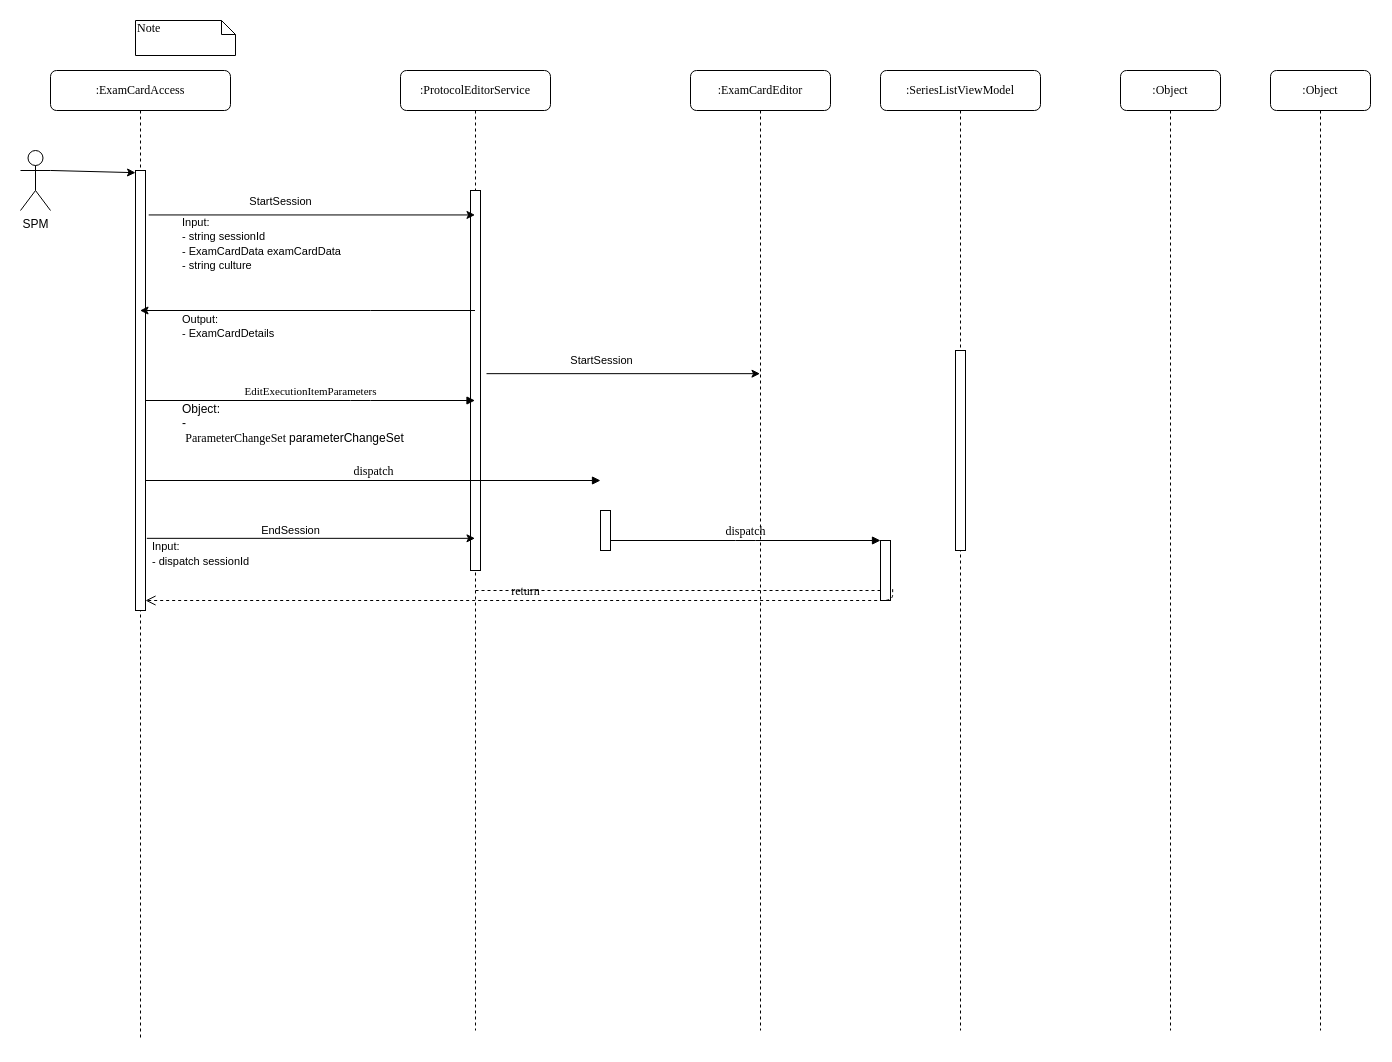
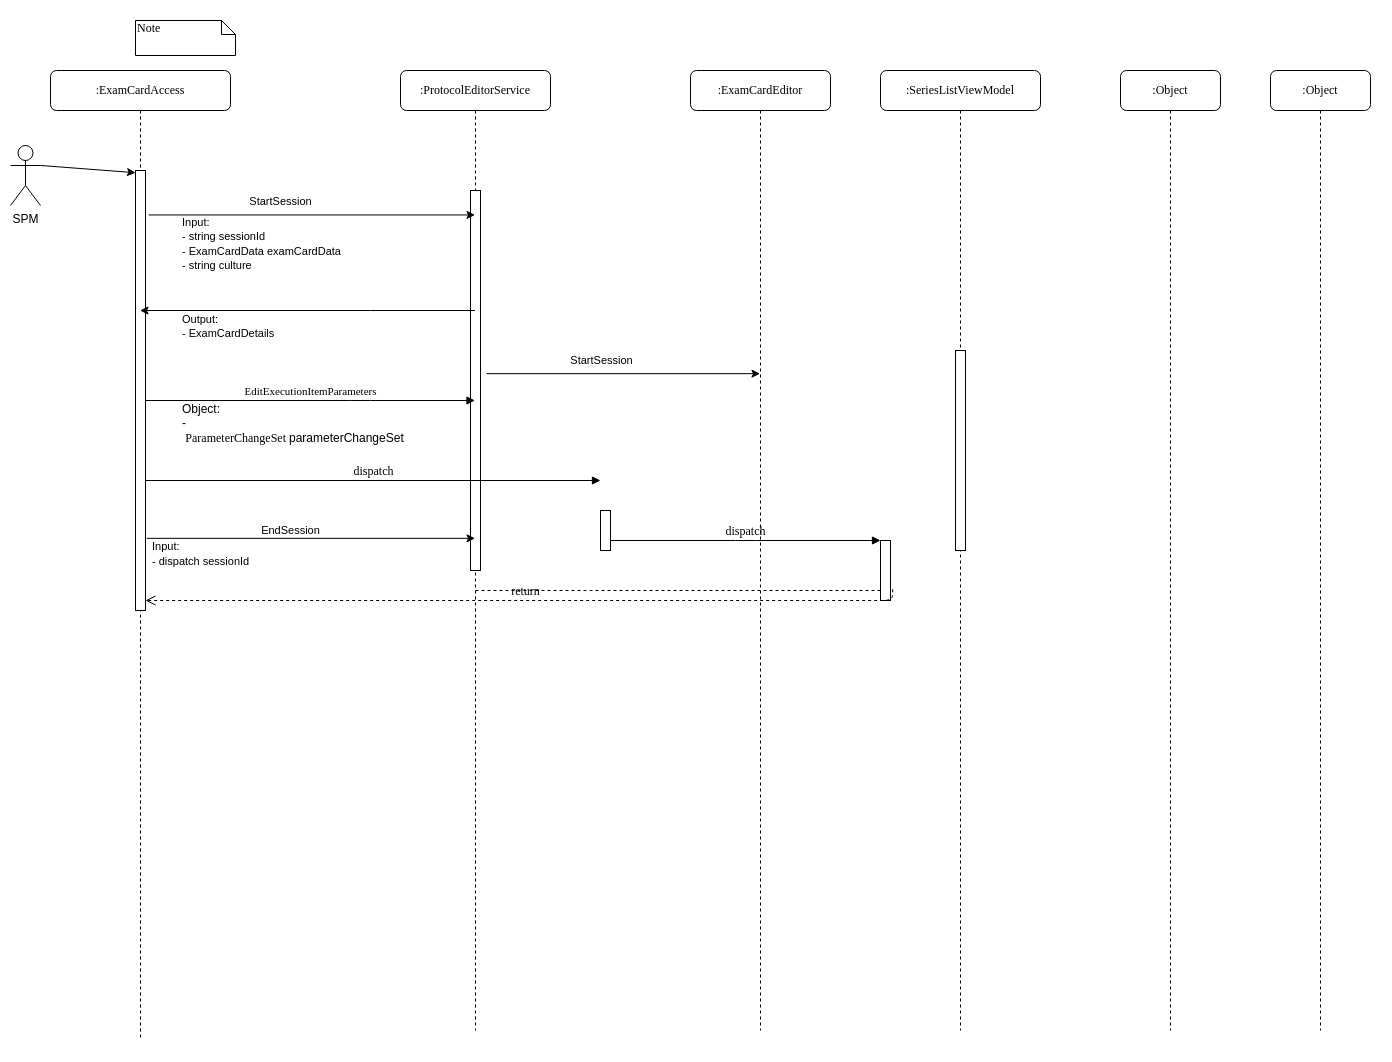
node "SPM": moved (36, 181) -> (26, 176)
